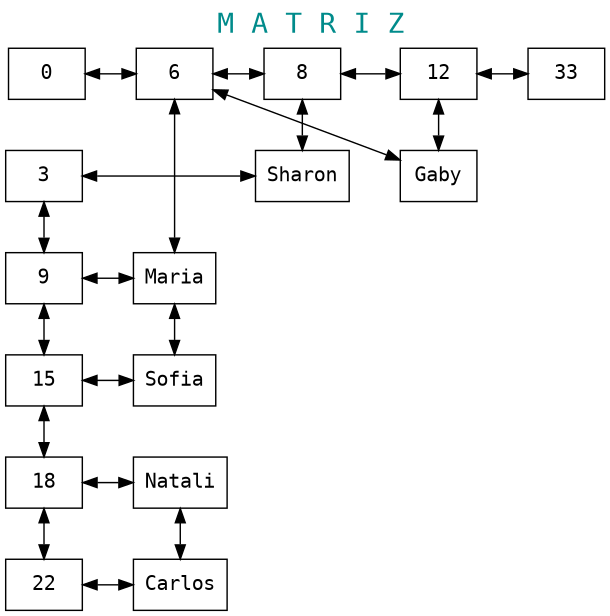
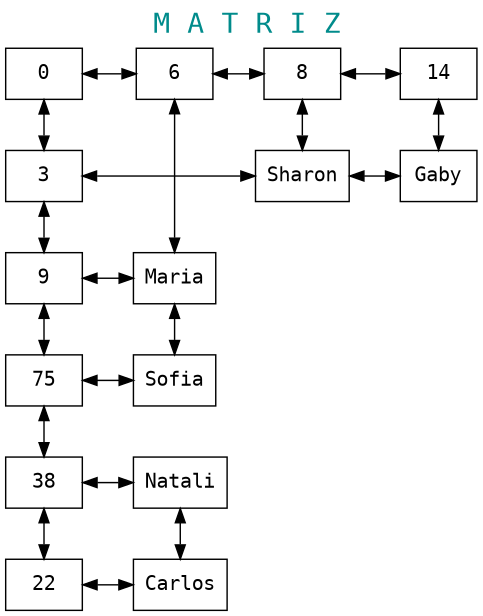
node "12": label "12" -> "14"
node "33": removed
edge "0" -- "3": added
edge "6" -- "Gaby": now "Sharon" -- "Gaby"
node "15": label "15" -> "75"
node "18": label "18" -> "38"
